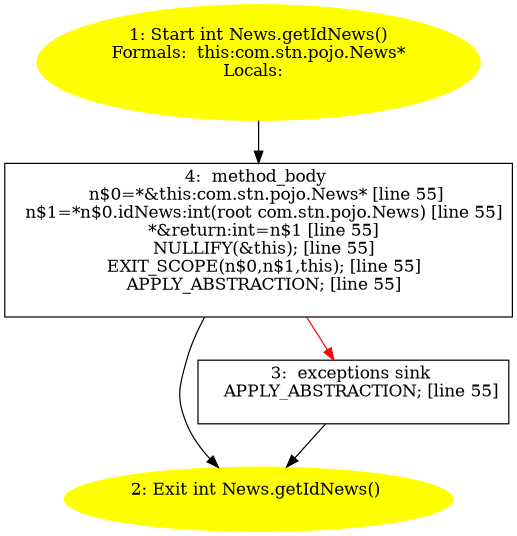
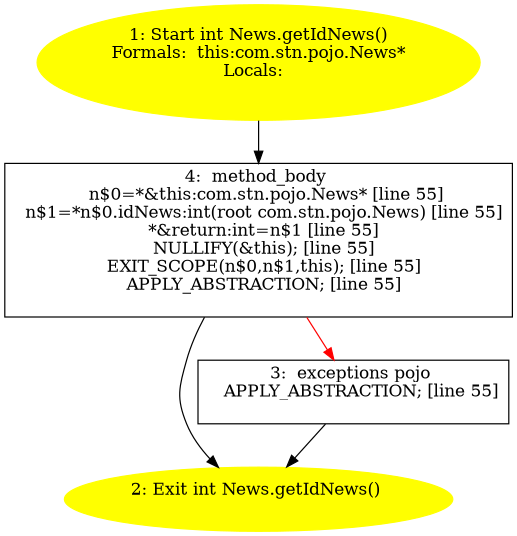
node "3:  exceptions sink APPLY_ABSTRACTION; [line 55]": label "3:  exceptions sink APPLY_ABSTRACTION; [line 55]" -> "3:  exceptions pojo APPLY_ABSTRACTION; [line 55]"
